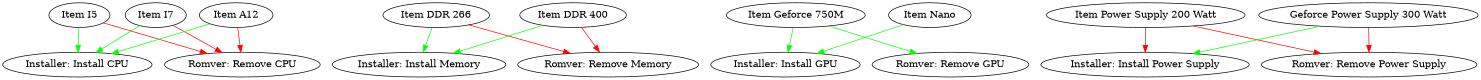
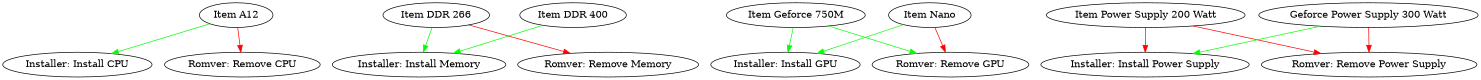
node "Item I5": removed
node "Item I7": removed
edge "Item DDR 400" -> "Romver: Remove Memory": removed
edge "Item Nano" -> "Romver: Remove GPU": added
